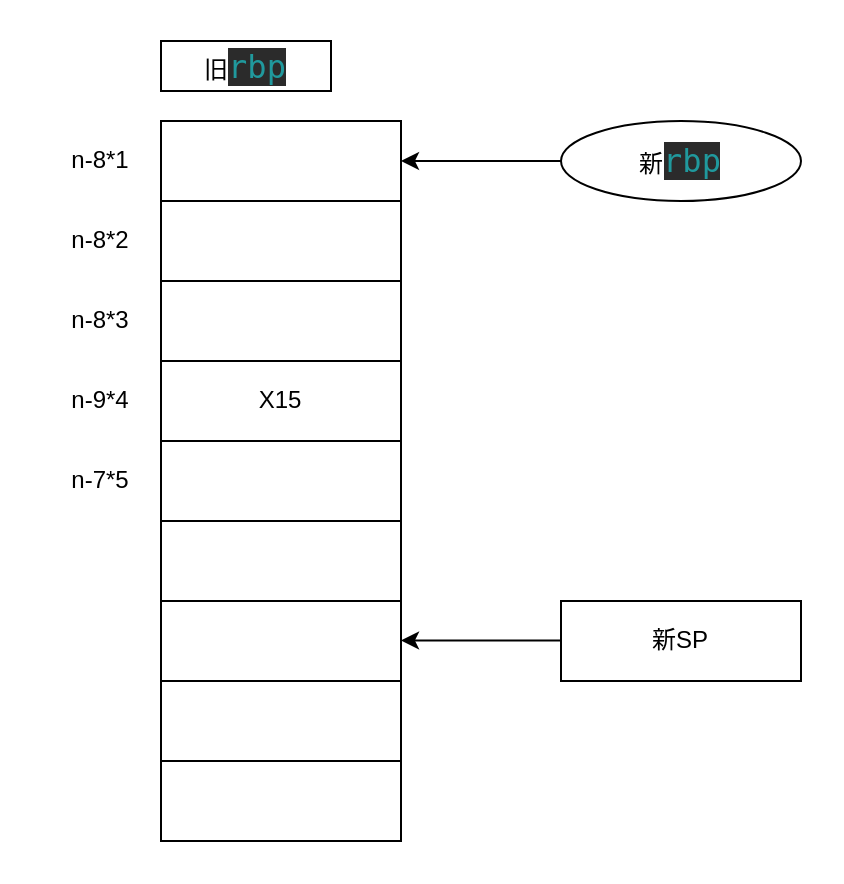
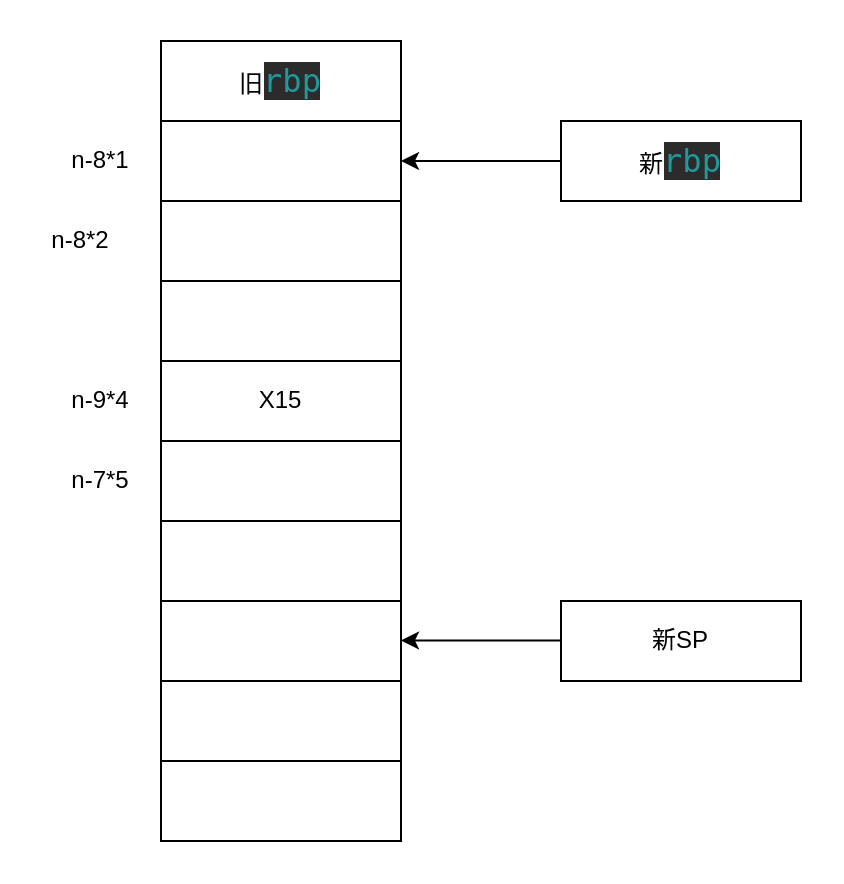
node "旧rbp": size 170x50 -> 240x80
node "新rbp": shape ellipse -> rectangle
node "n-8*2": moved (101, 241) -> (81, 241)
node "n-8*3": removed
